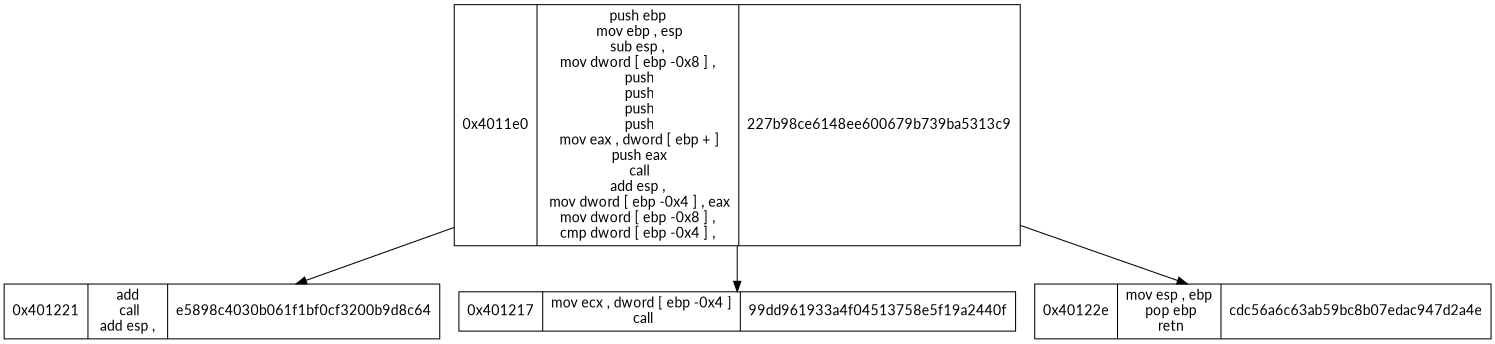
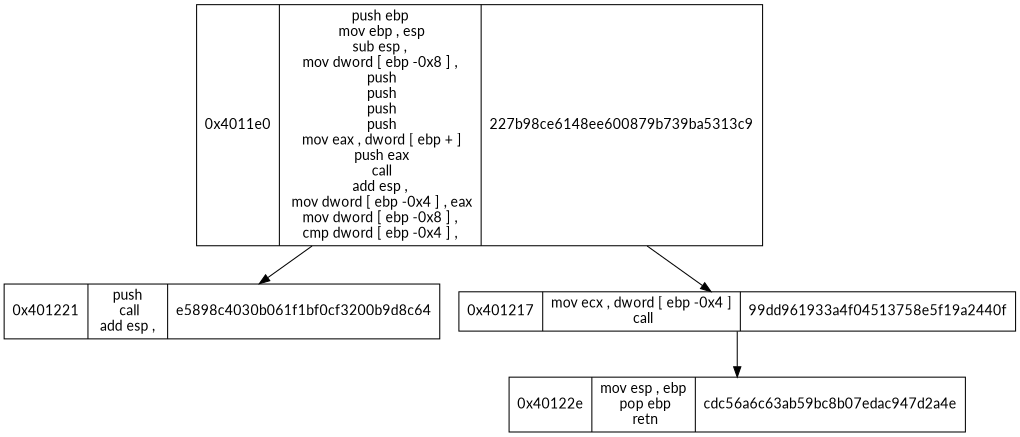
node "0x4011e0": text "227b98ce6148ee600679b739ba5313c9" -> "227b98ce6148ee600879b739ba5313c9"
edge "0x4011e0" -> "0x40122e": now "0x401217" -> "0x40122e"
node "0x401221": text "add" -> "push"
